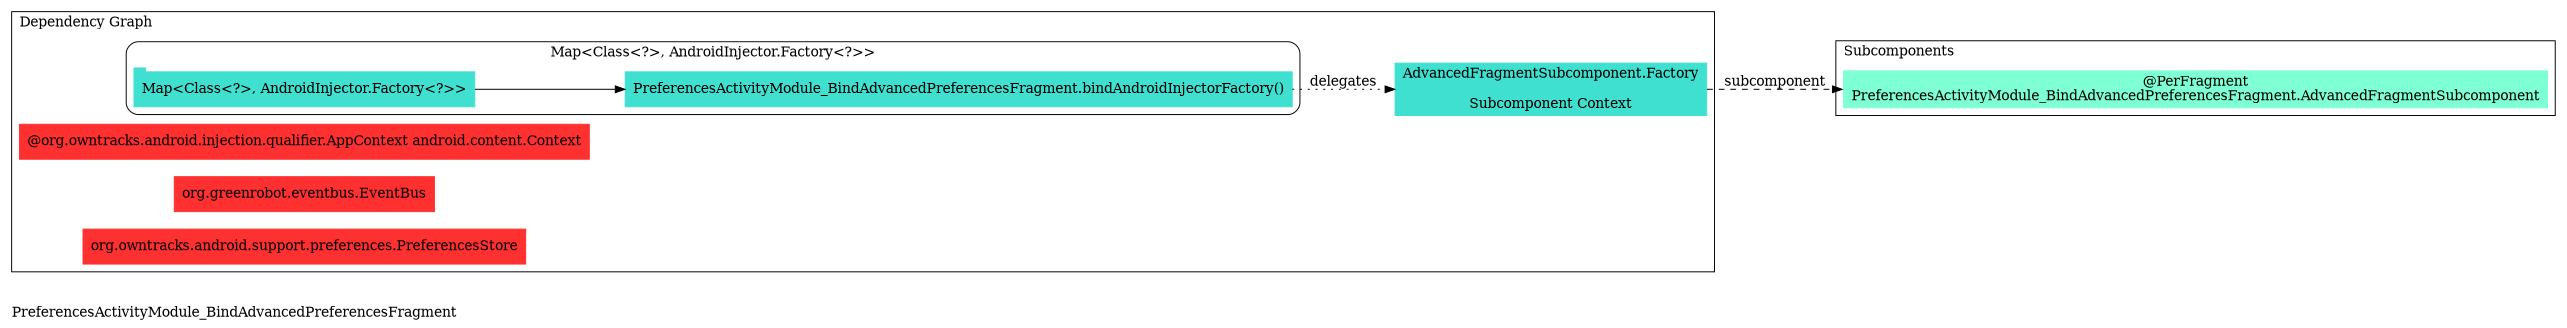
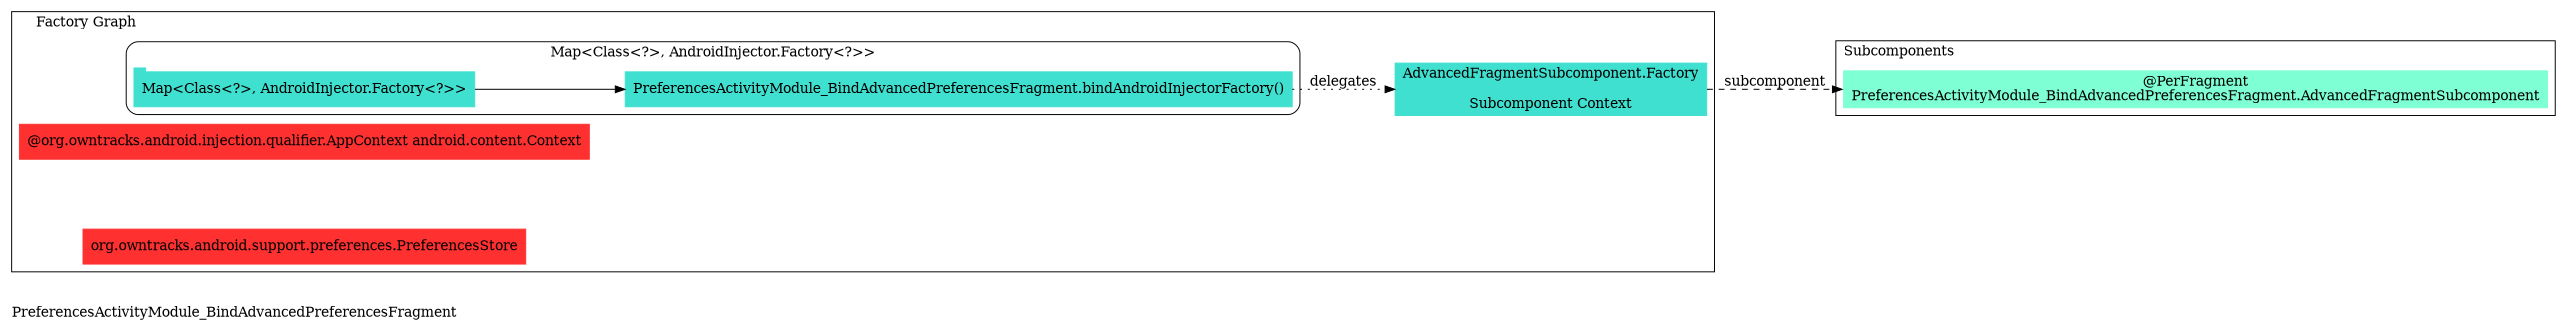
cluster "Dependency Graph": label "Dependency Graph" -> "Factory Graph"
node "org.greenrobot.eventbus.EventBus": removed
